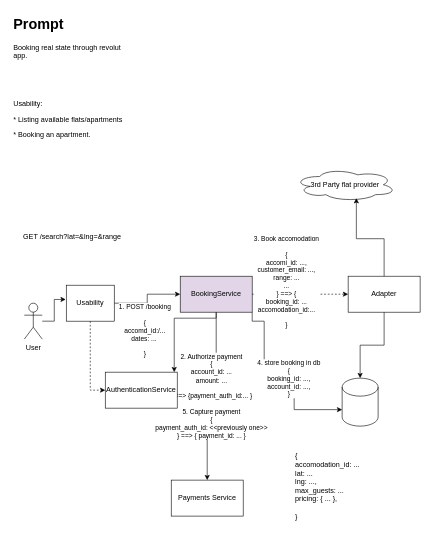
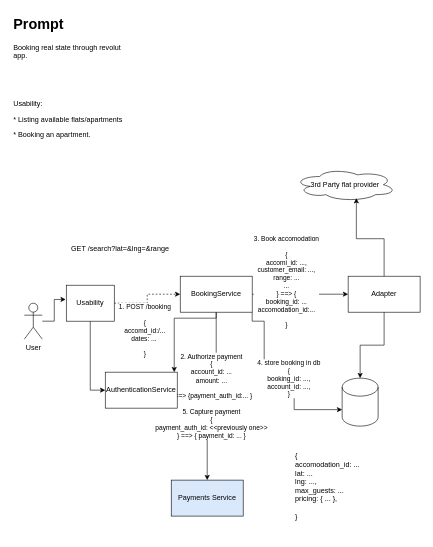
node "GET /search?lat=&lng=&range": moved (72, 237) -> (120, 249)
edge "Usability" -> "BookingService": style solid -> dashed
node "BookingService": fillcolor #e1d5e7 -> #ffffff
edge "BookingService" -> "Adapter": style dashed -> solid
edge "Usability" -> "AuthenticationService": style dashed -> solid
node "Payments Service": fillcolor #ffffff -> #dae8fc
